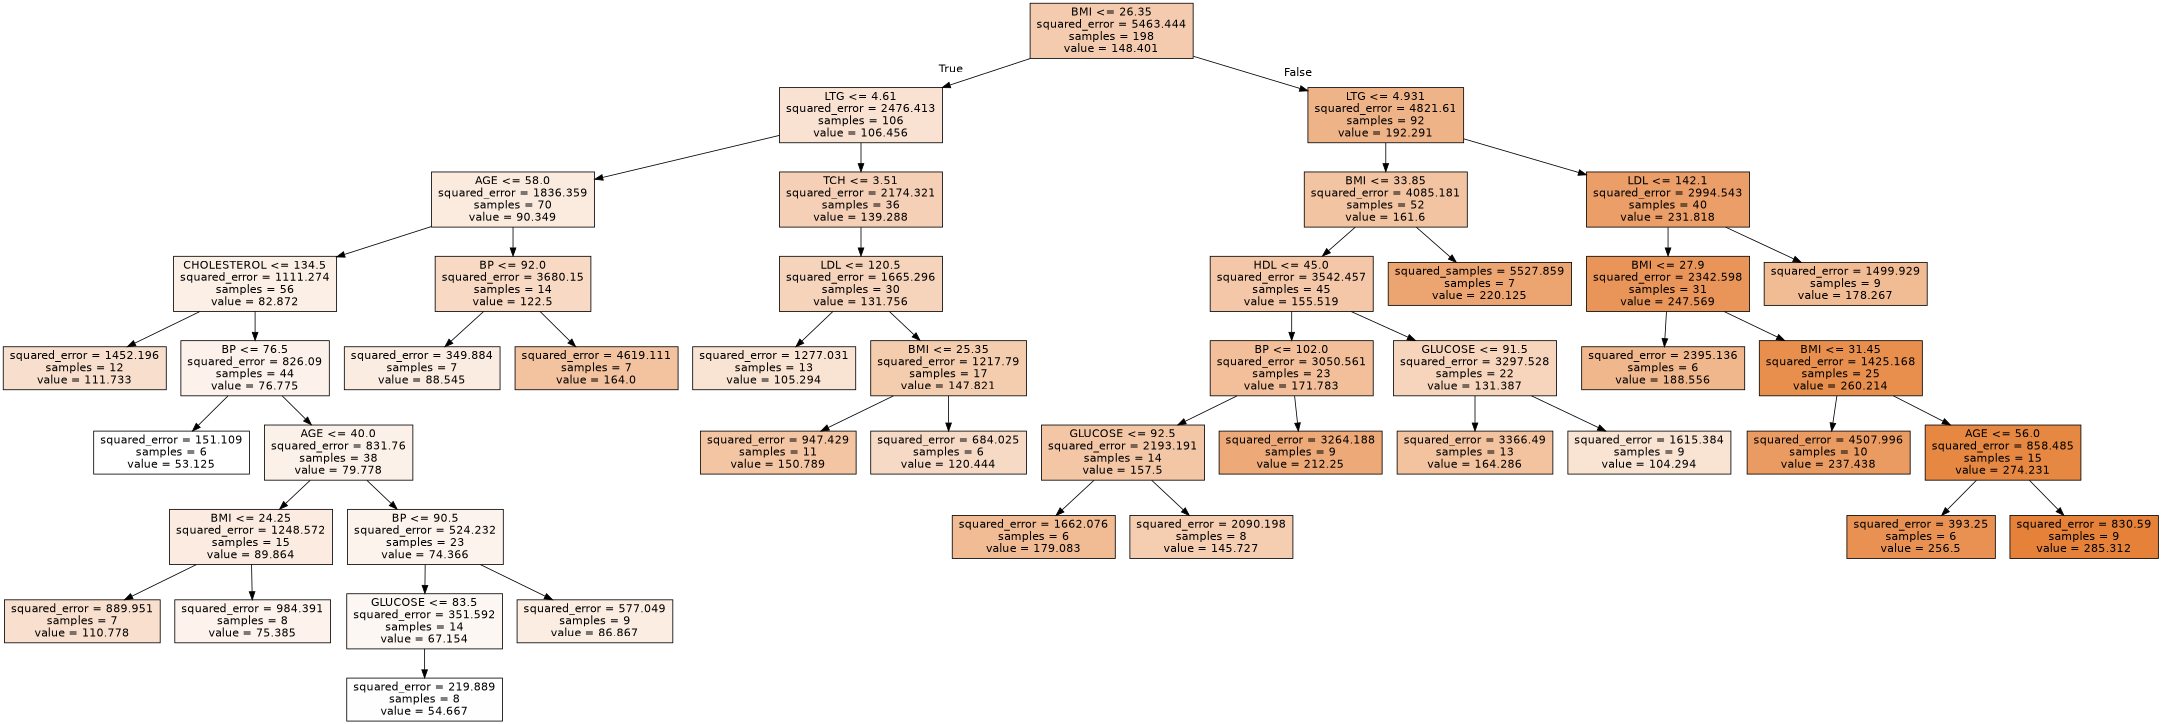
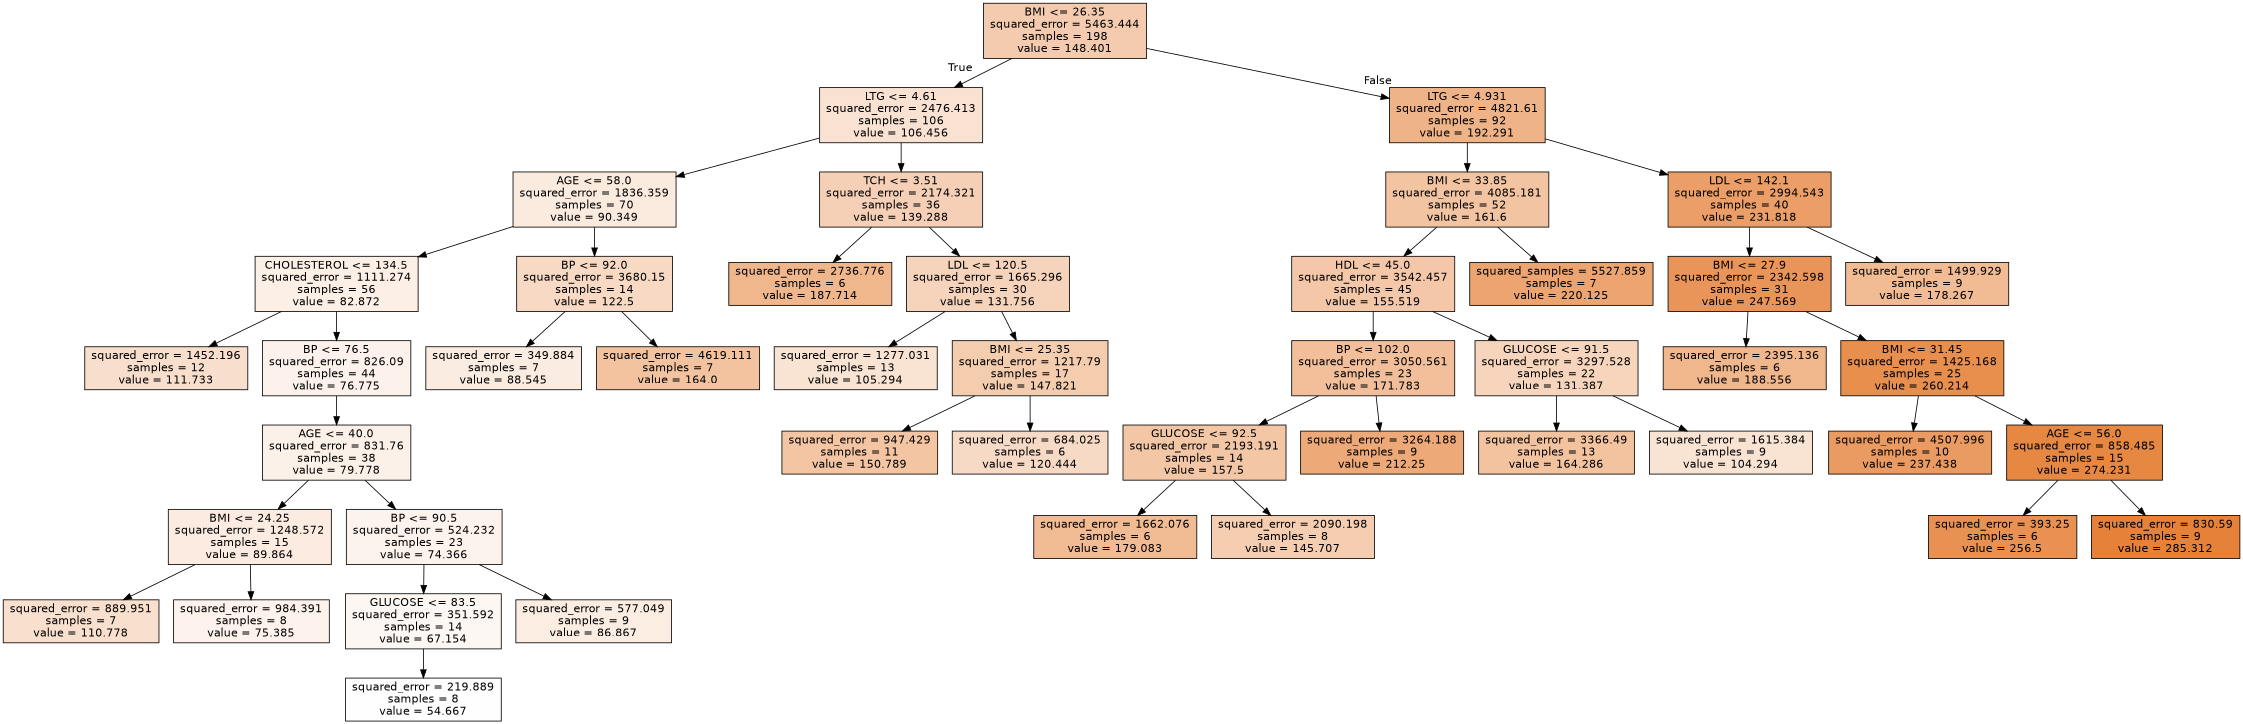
node "squared_error = 2736.776 samples = 6 value = 187.714": added
node "squared_error = 151.109 samples = 6 value = 53.125": removed
node "squared_error = 2090.198 samples = 8 value = 145.727": label "squared_error = 2090.198 samples = 8 value = 145.727" -> "squared_error = 2090.198 samples = 8 value = 145.707"
